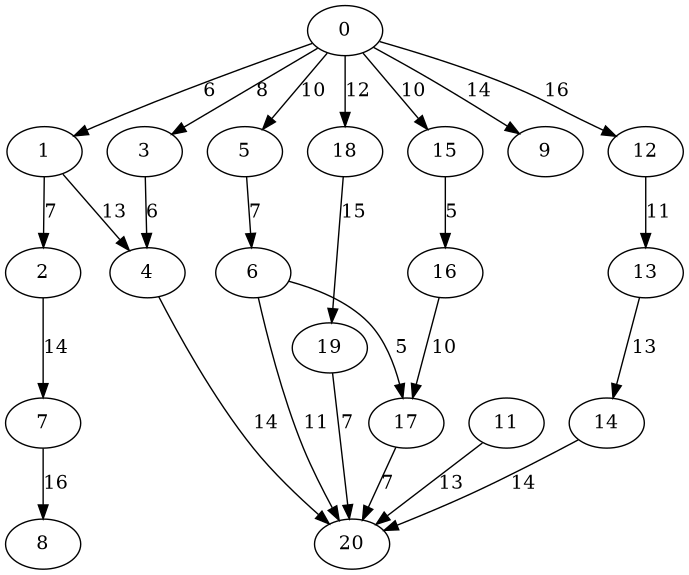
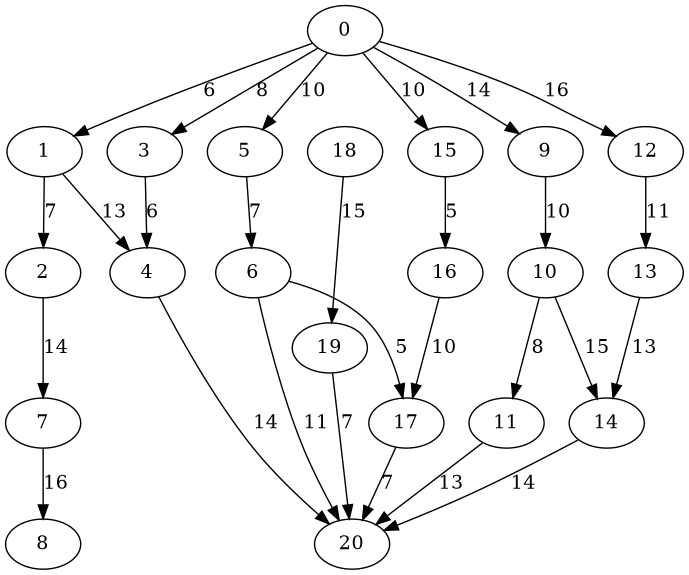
edge "0" -> "18": removed, label "12"
node "10": added
